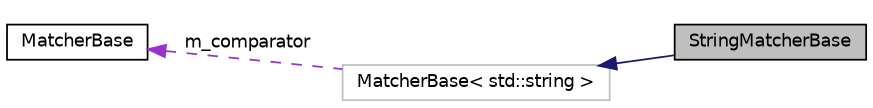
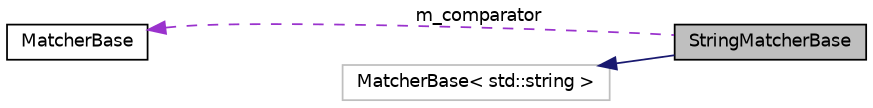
edge "MatcherBase< std::string >" -> "MatcherBase": now "StringMatcherBase" -> "MatcherBase"
